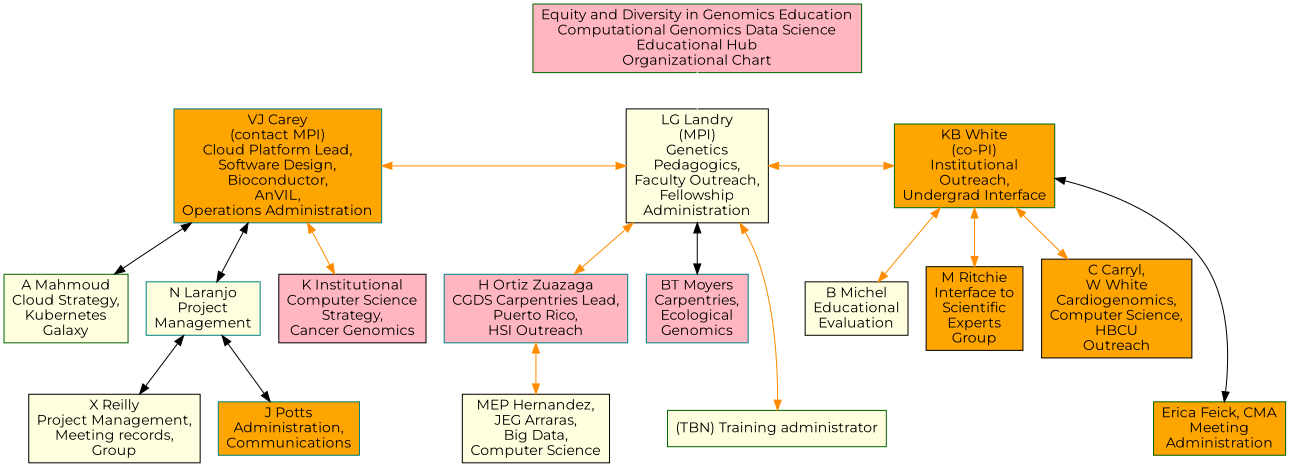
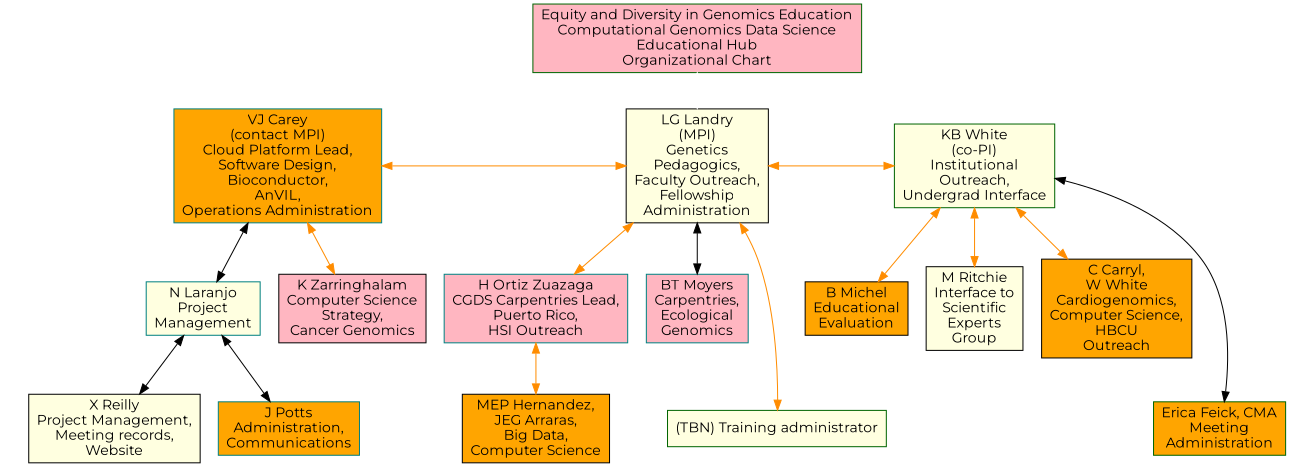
node "KB White (co-PI) Institutional Outreach, Undergrad Interface": fillcolor orange -> lightyellow
node "A Mahmoud Cloud Strategy, Kubernetes Galaxy": removed
node "K Institutional Computer Science Strategy, Cancer Genomics": label "K Institutional Computer Science Strategy, Cancer Genomics" -> "K Zarringhalam Computer Science Strategy, Cancer Genomics"
node "B Michel Educational Evaluation": fillcolor lightyellow -> orange
node "M Ritchie Interface to Scientific Experts Group": fillcolor orange -> lightyellow
node "X Reilly Project Management, Meeting records, Group": label "X Reilly Project Management, Meeting records, Group" -> "X Reilly Project Management, Meeting records, Website"
node "MEP Hernandez, JEG Arraras, Big Data, Computer Science": fillcolor lightyellow -> orange
